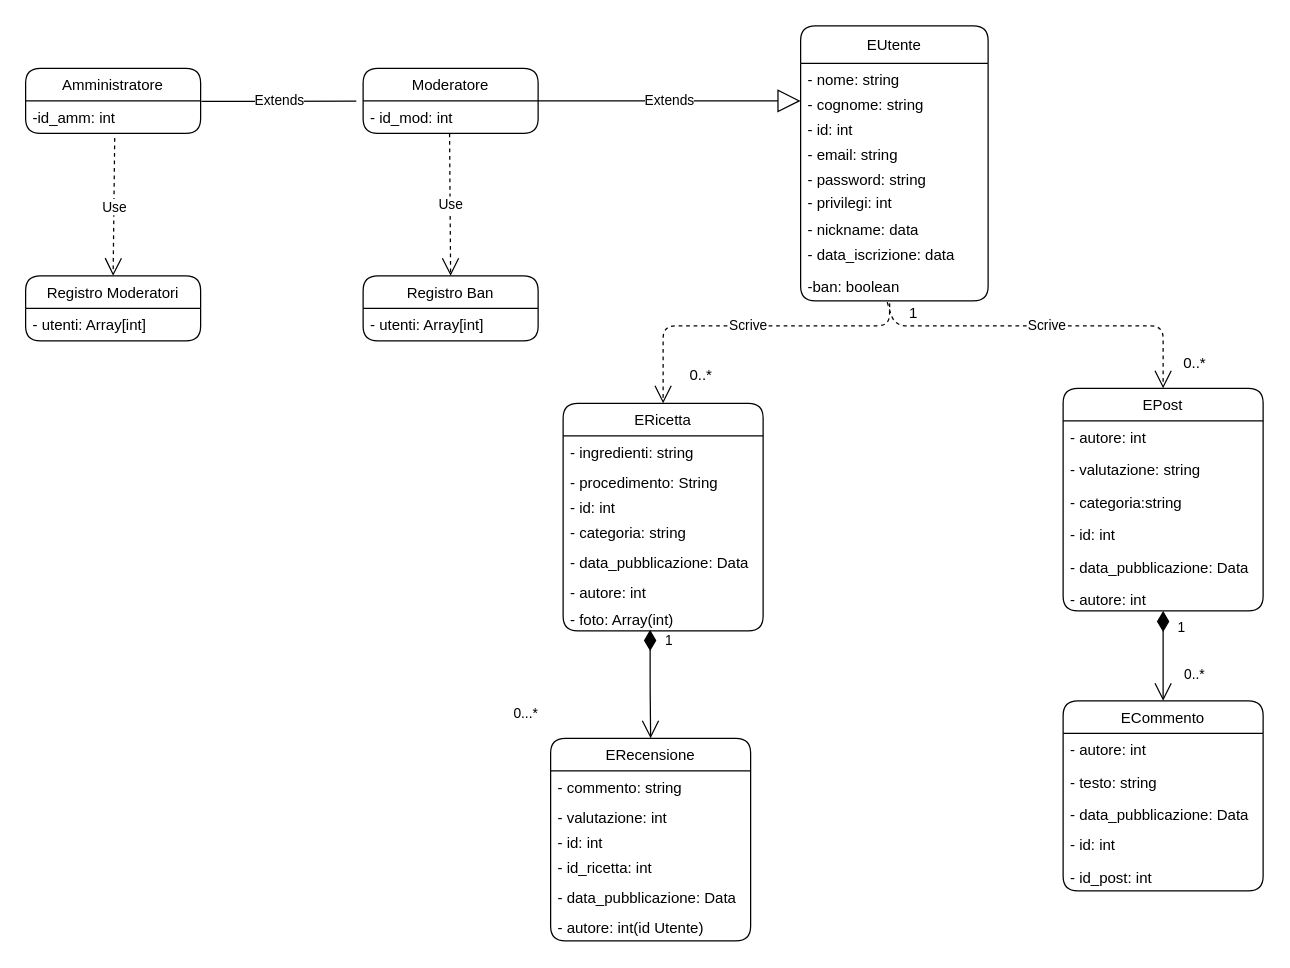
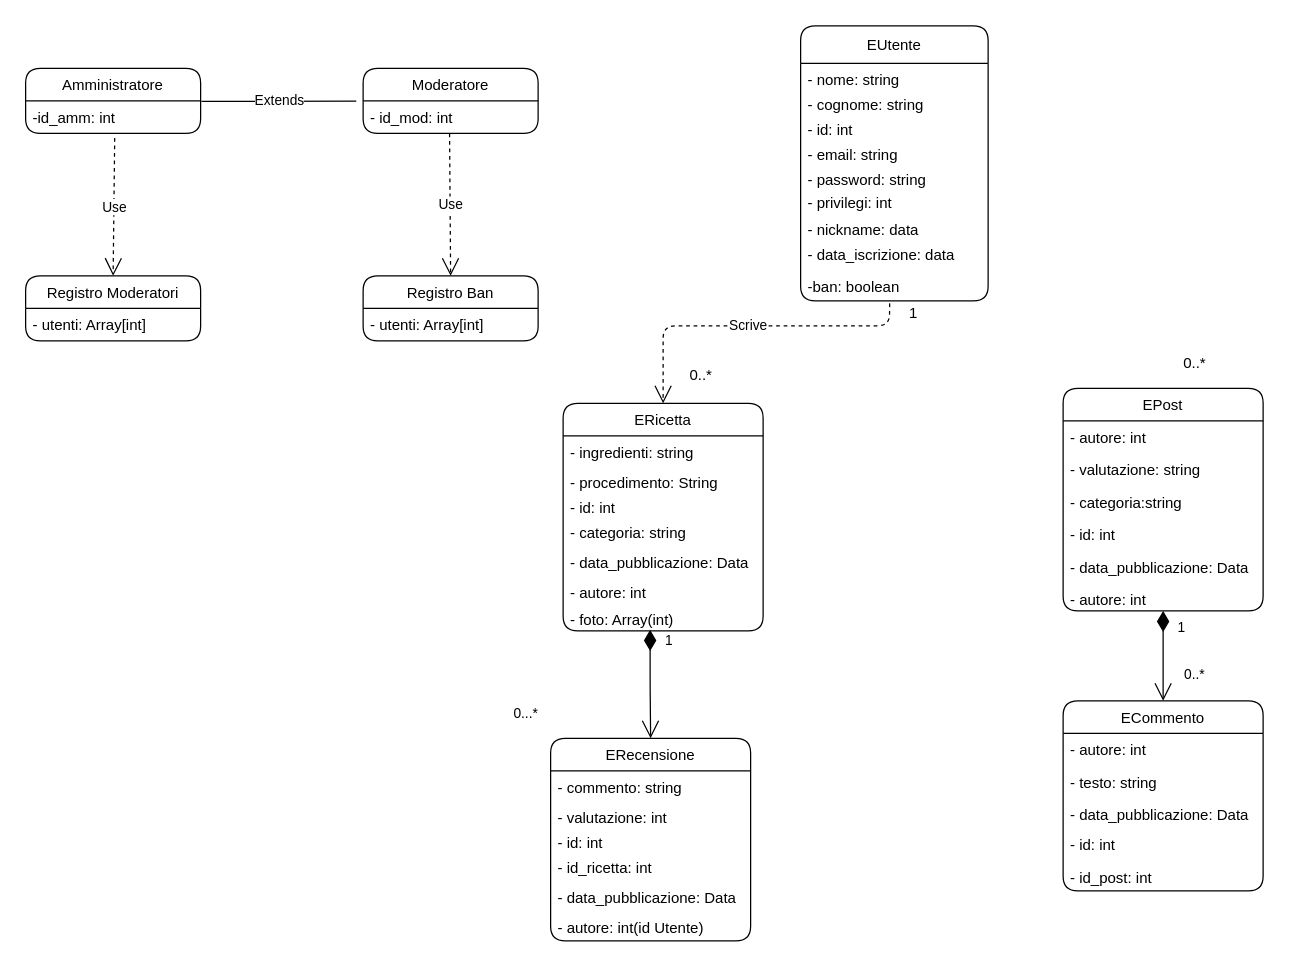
edge "Moderatore" -> "- cognome: string": removed, label "Extends"
edge "-ban: boolean" -> "EPost": removed, label "Scrive"
